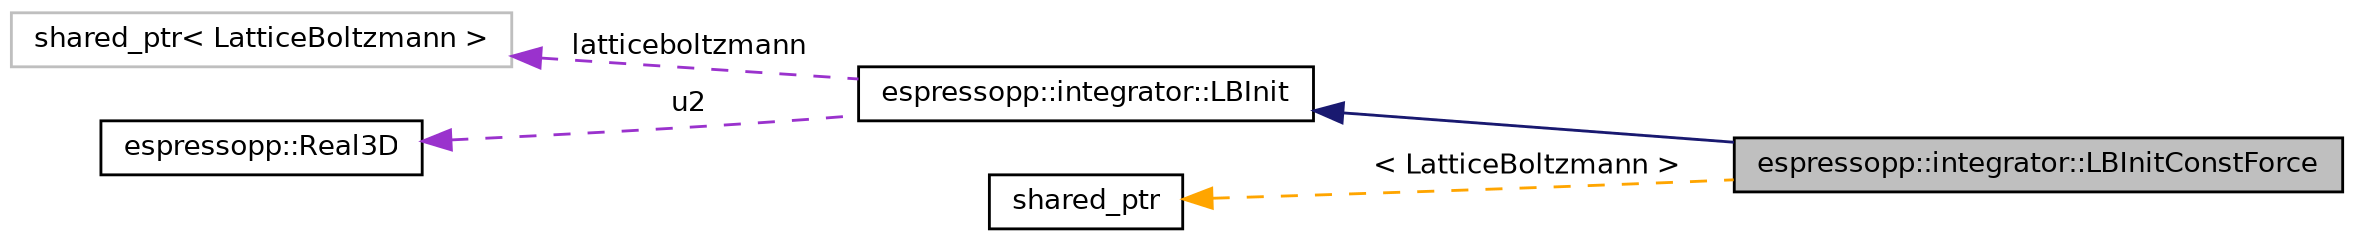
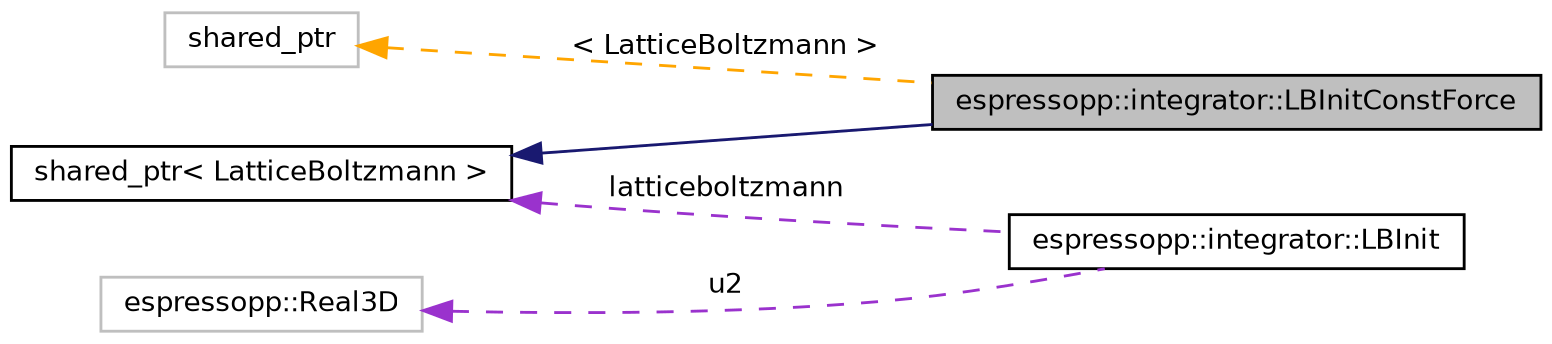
node "shared_ptr< LatticeBoltzmann >": color grey75 -> black
edge "espressopp::integrator::LBInitConstForce" -> "espressopp::integrator::LBInit": now "espressopp::integrator::LBInitConstForce" -> "shared_ptr< LatticeBoltzmann >"
node "espressopp::Real3D": color black -> grey75
node "shared_ptr": color black -> grey75
